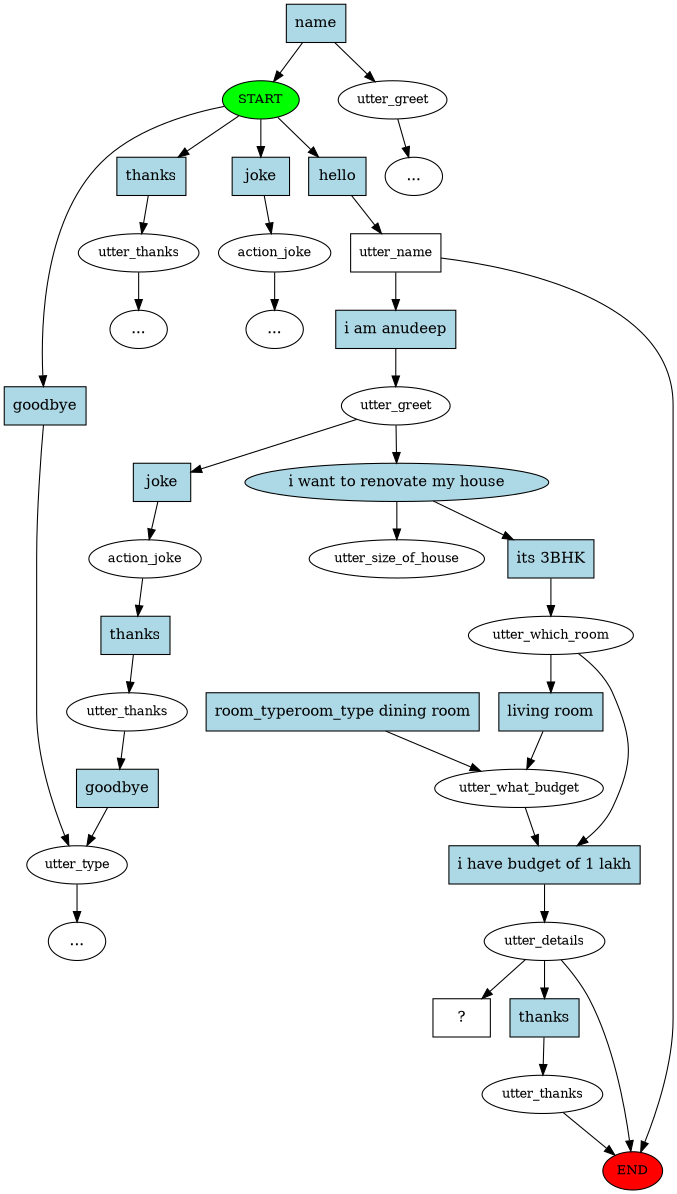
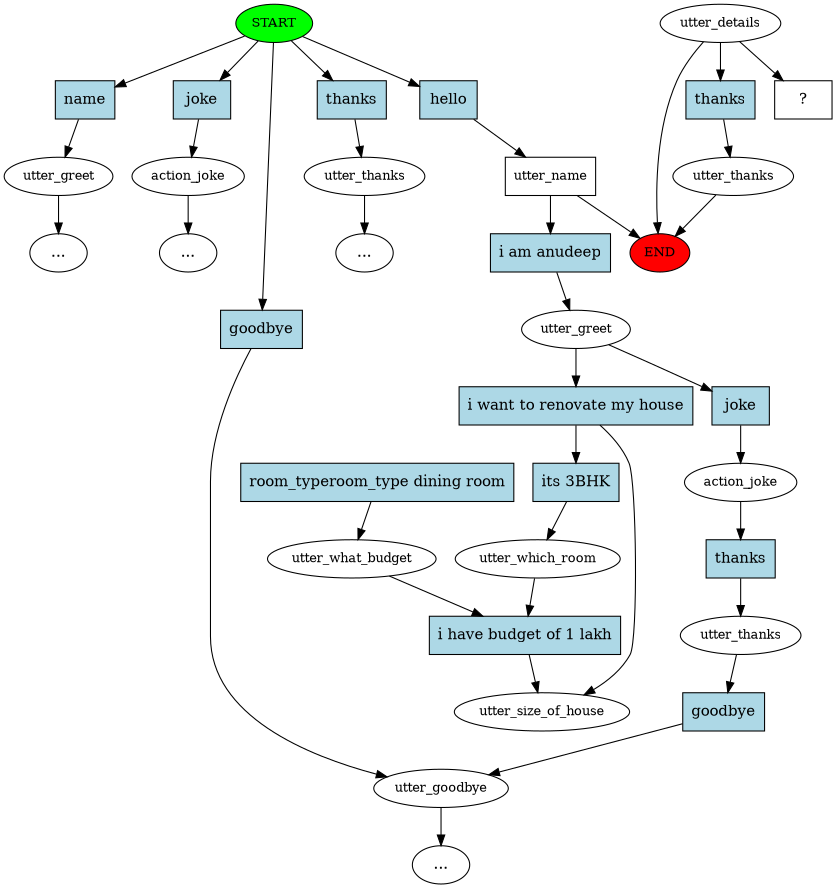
edge "name" -> "START": reversed
node "i want to renovate my house": shape ellipse -> box
node "living room": removed
node "utter_type": label "utter_type" -> "utter_goodbye"
edge "i have budget of 1 lakh" -> "utter_details": now "i have budget of 1 lakh" -> "utter_size_of_house"
